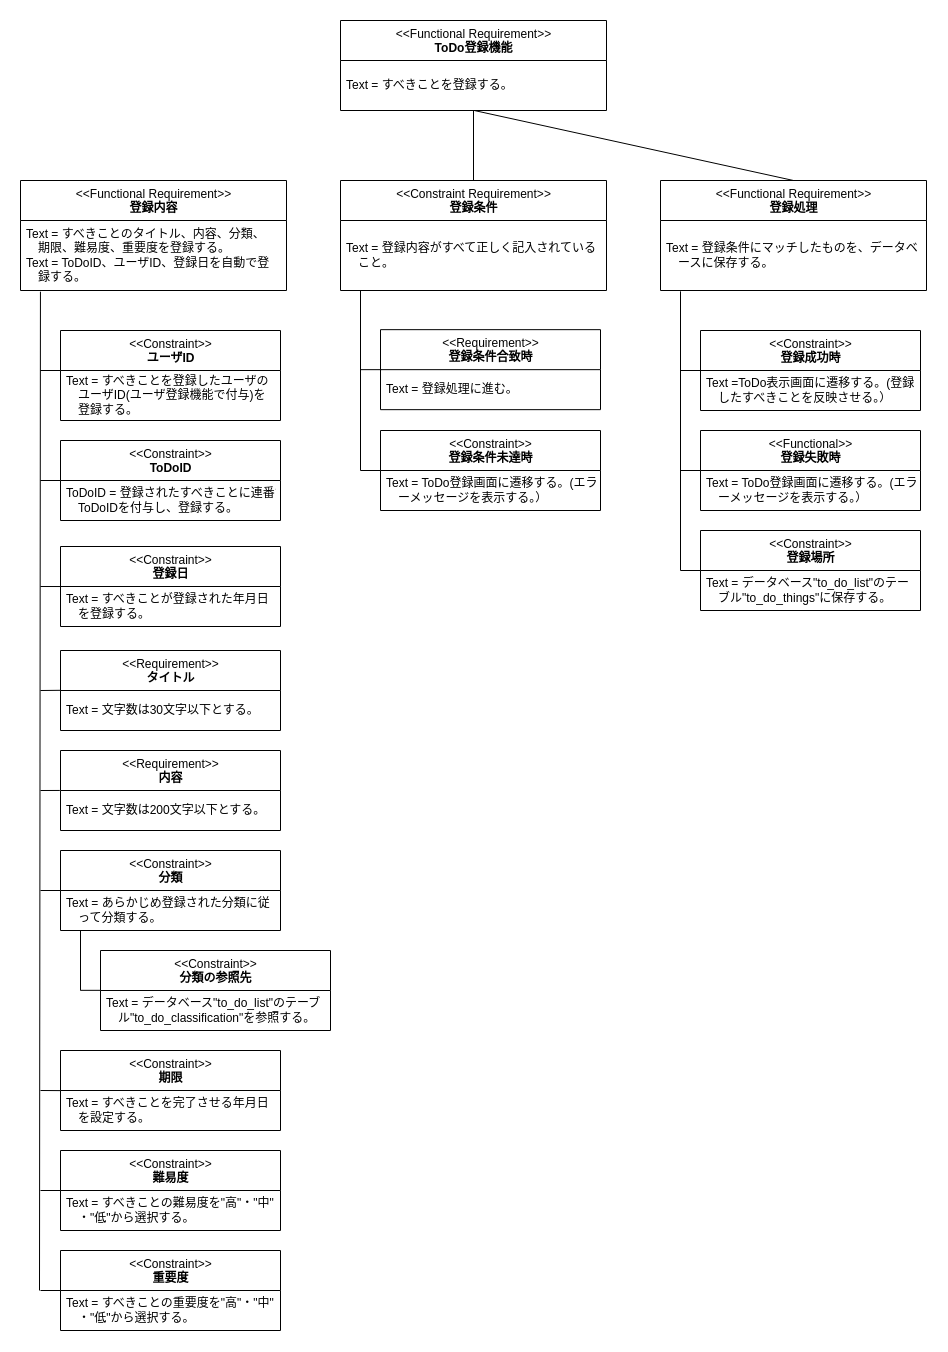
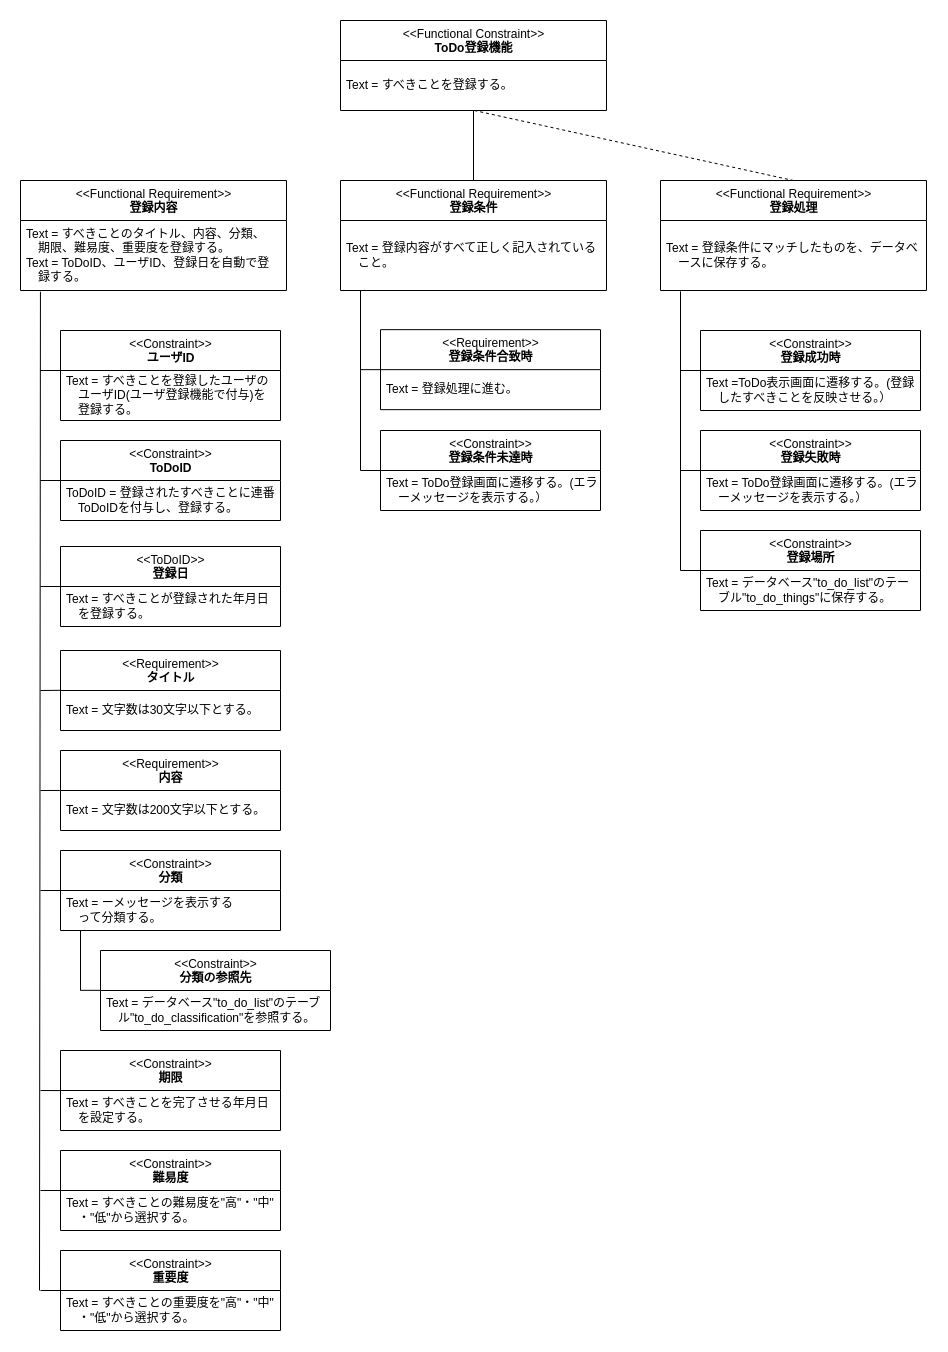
node "<<Functional Requirement>> ToDo登録機能": label "<<Functional Requirement>> ToDo登録機能" -> "<<Functional Constraint>> ToDo登録機能"
edge "Text = すべきことを登録する。" -- "<<Functional Requirement>> 登録処理": style solid -> dashed
node "<<Constraint Requirement>> 登録条件": label "<<Constraint Requirement>> 登録条件" -> "<<Functional Requirement>> 登録条件"
node "<<Functional>> 登録失敗時": label "<<Functional>> 登録失敗時" -> "<<Constraint>> 登録失敗時"
node "<<Constraint>> 登録日": label "<<Constraint>> 登録日" -> "<<ToDoID>> 登録日"
node "Text = あらかじめ登録された分類に従 って分類する。": label "Text = あらかじめ登録された分類に従 って分類する。" -> "Text = ーメッセージを表示する って分類する。"
